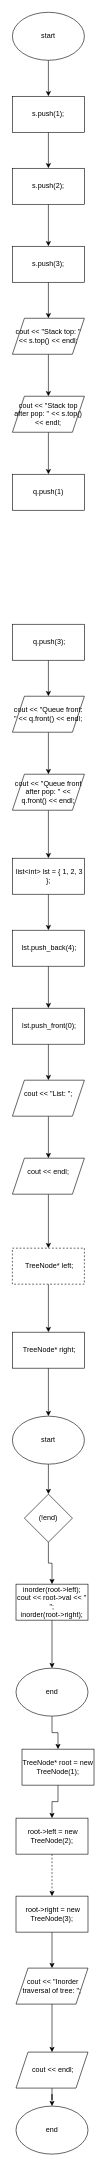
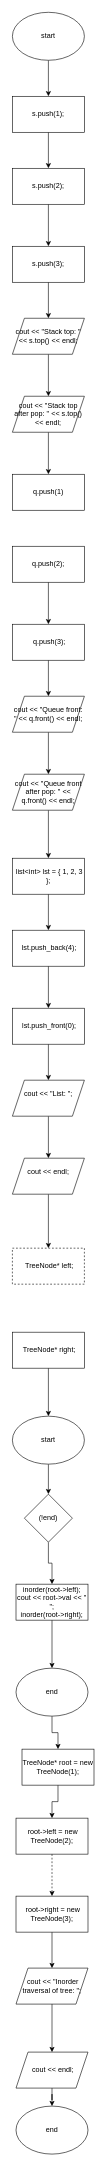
node "q.push(2);": added
edge "q.push(2);" -> "q.push(3);": added
edge "TreeNode* left;" -> "TreeNode* right;": removed
